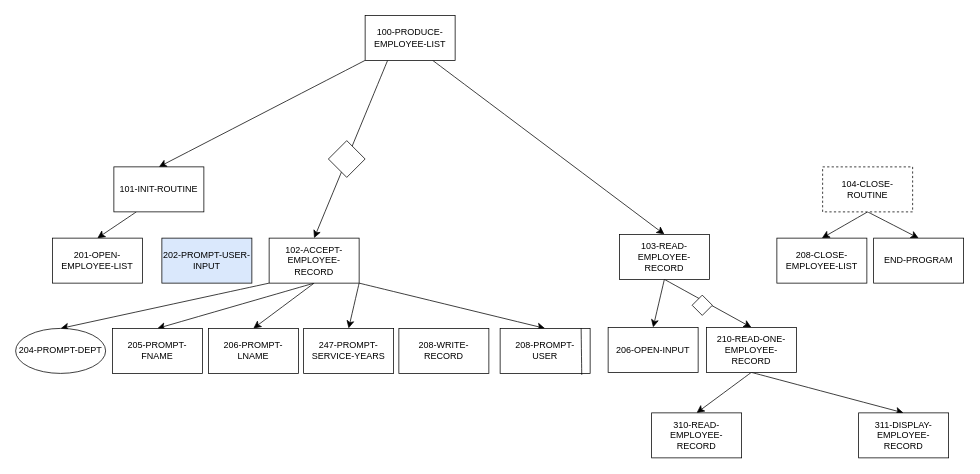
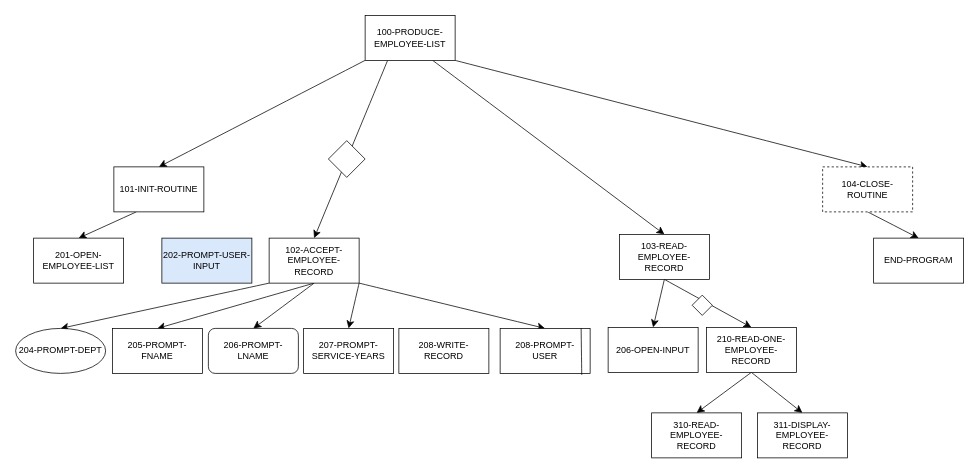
edge "100-PRODUCE-EMPLOYEE-LIST" -> "104-CLOSE-ROUTINE": added
edge "104-CLOSE-ROUTINE" -> "208-CLOSE-EMPLOYEE-LIST": removed
node "201-OPEN-EMPLOYEE-LIST": moved (97, 261) -> (78, 261)
node "208-CLOSE-EMPLOYEE-LIST": removed
node "206-PROMPT-LNAME": shape rectangle -> rounded rectangle
node "247-PROMPT-SERVICE-YEARS": label "247-PROMPT-SERVICE-YEARS" -> "207-PROMPT-SERVICE-YEARS"
node "311-DISPLAY-EMPLOYEE-RECORD": moved (903, 435) -> (802, 435)
